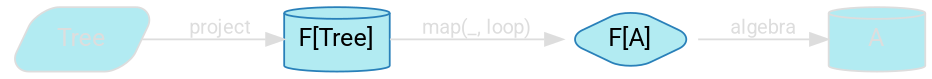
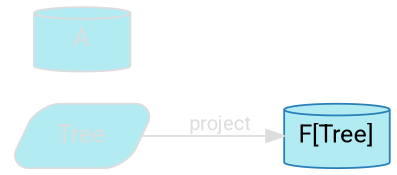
node "F[A]": removed
